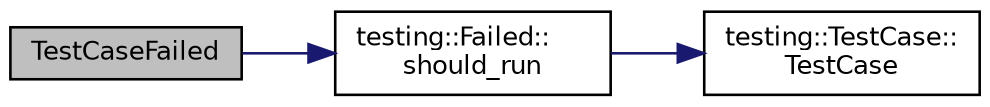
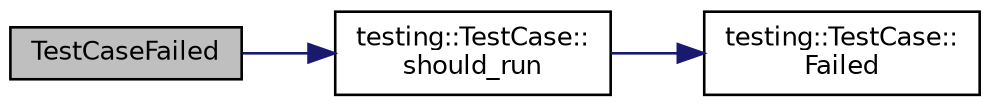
node "testing::Failed:: should_run": label "testing::Failed:: should_run" -> "testing::TestCase:: should_run"
node "testing::TestCase:: TestCase": label "testing::TestCase:: TestCase" -> "testing::TestCase:: Failed"
